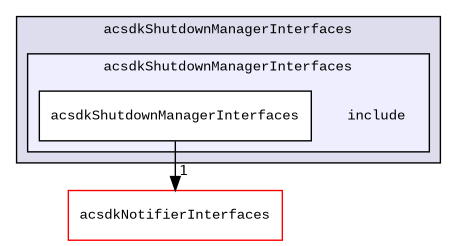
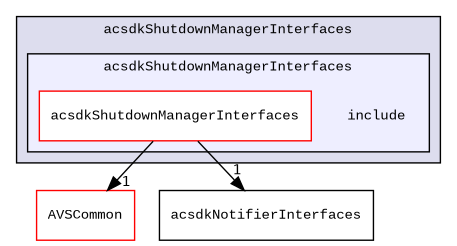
node "acsdkShutdownManagerInterfaces": color black -> red
node "AVSCommon": added
node "acsdkNotifierInterfaces": color red -> black
